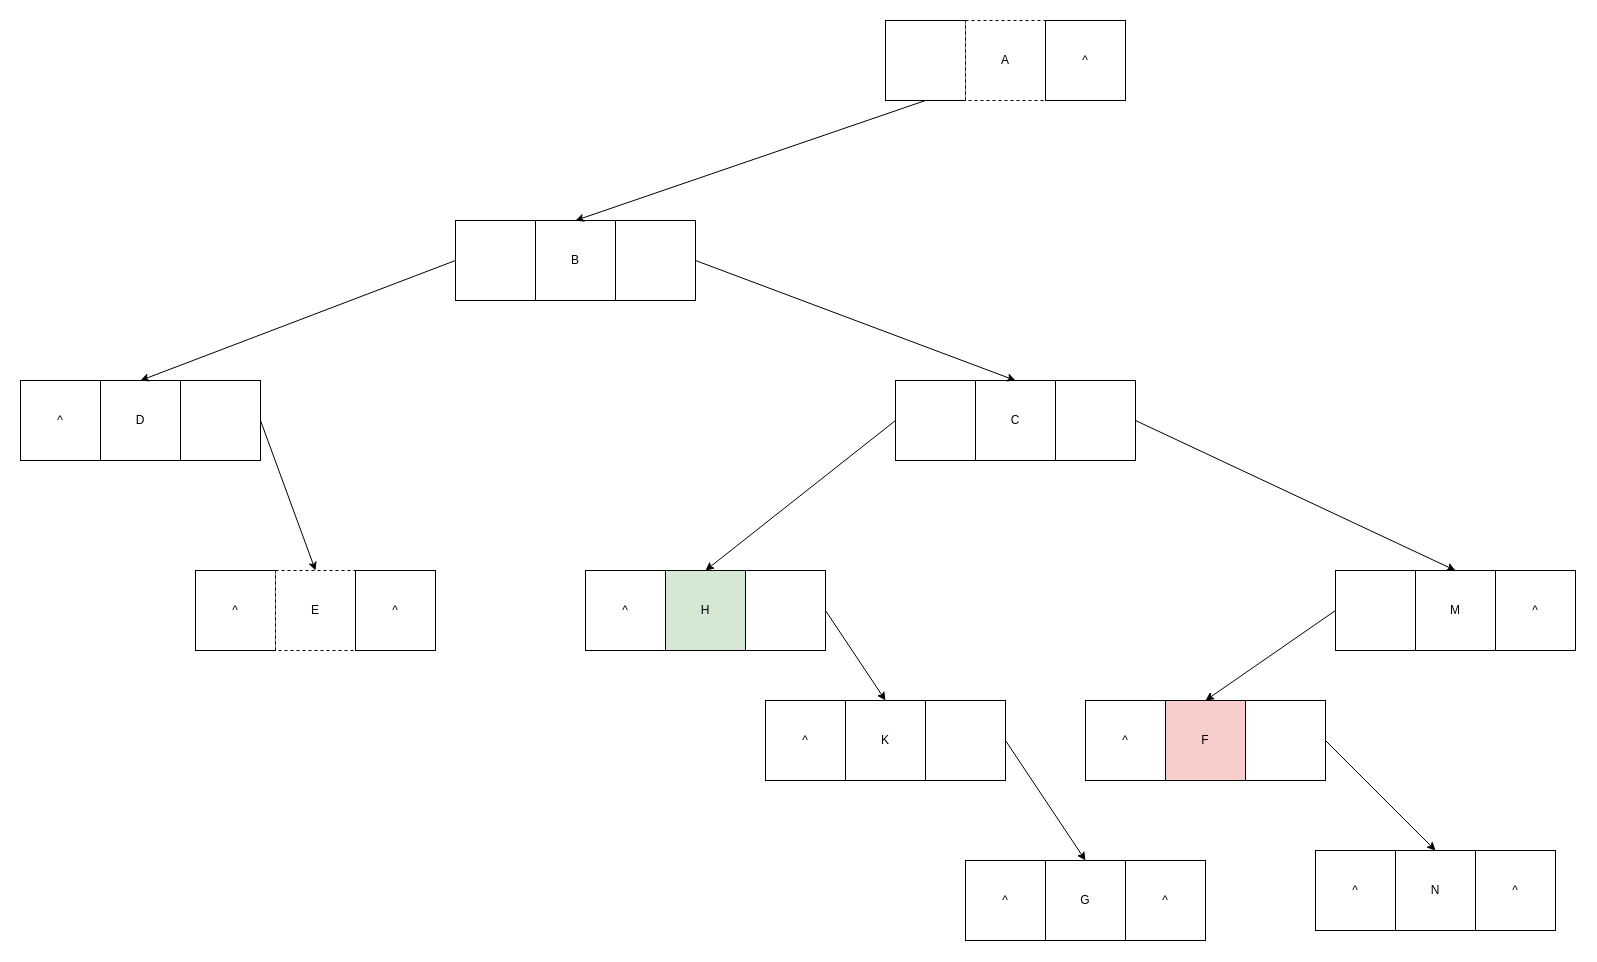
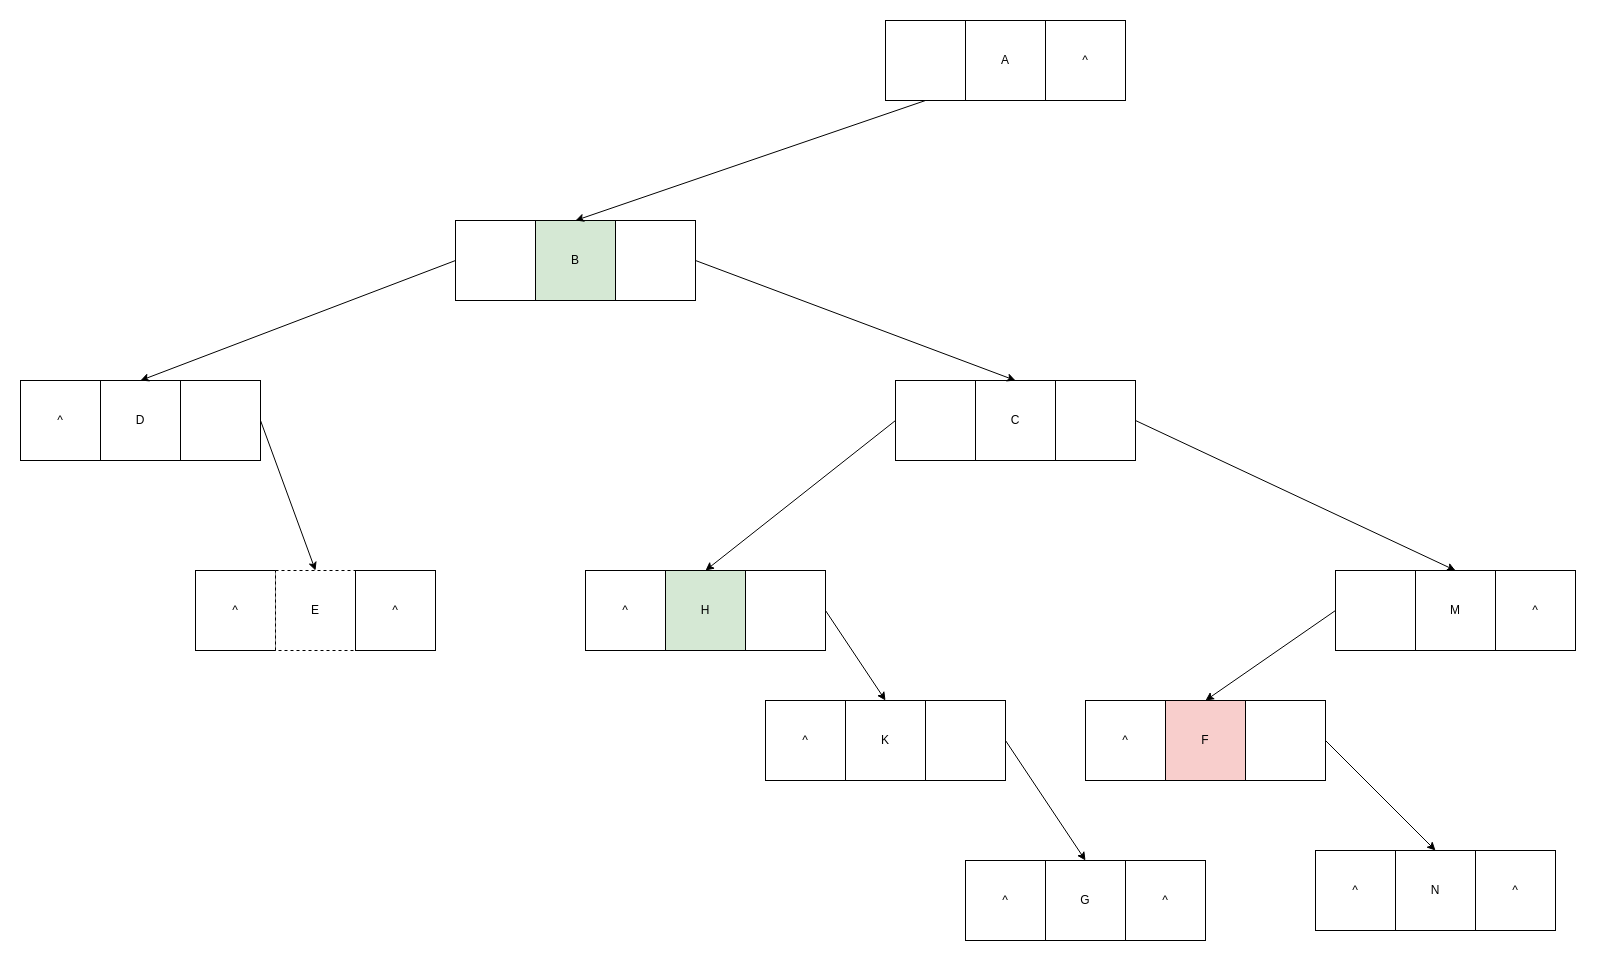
node "A": style dashed -> solid
node "B": fillcolor #ffffff -> #d5e8d4
